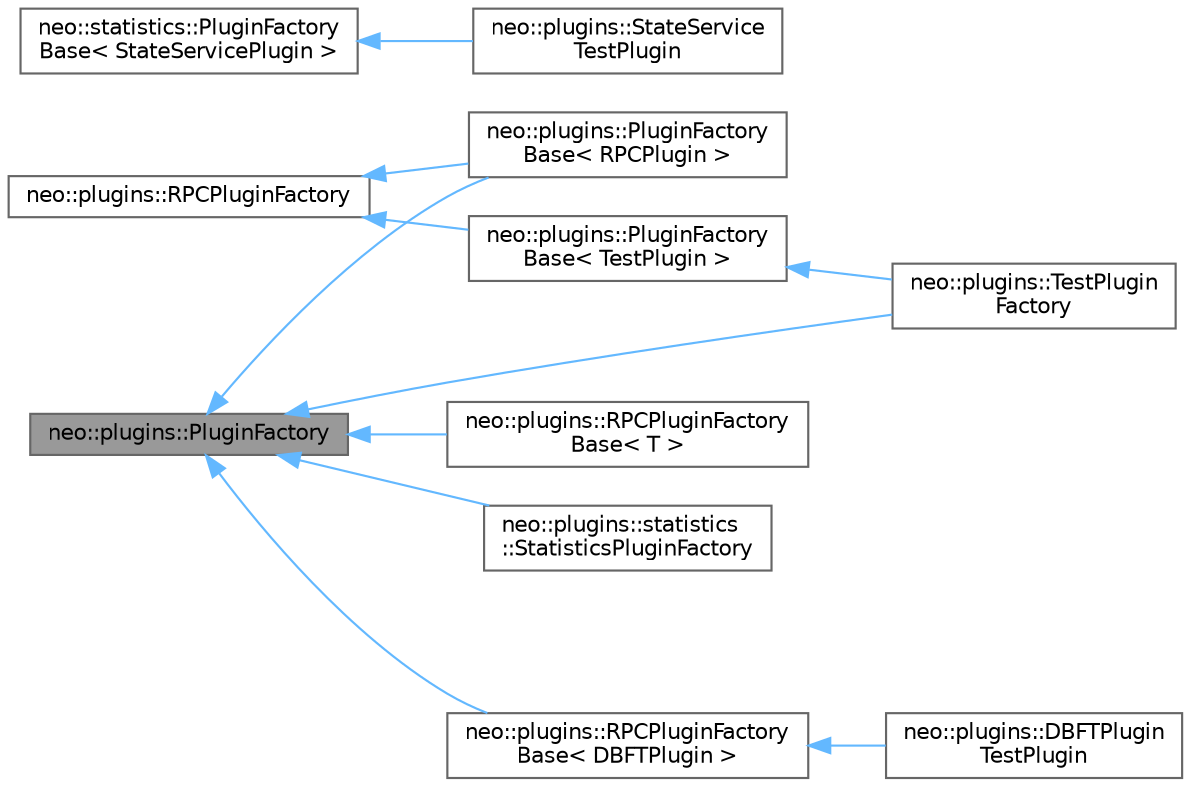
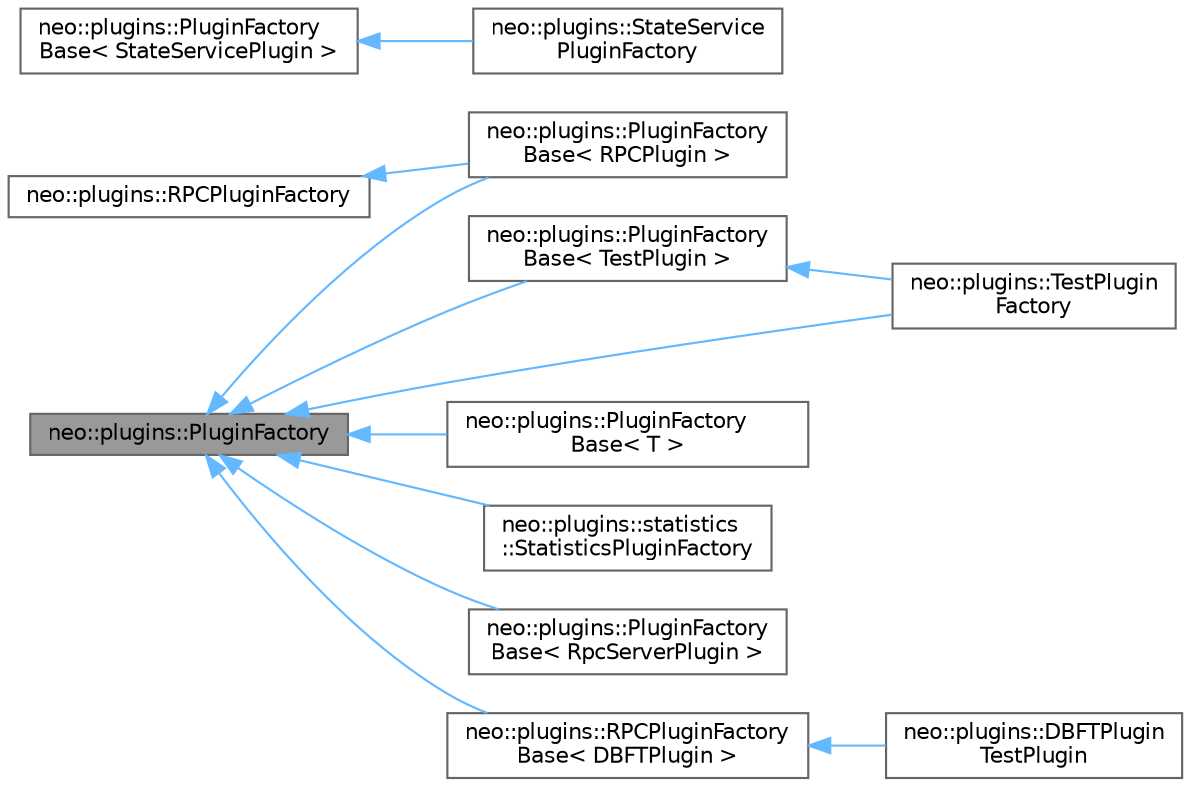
node "neo::statistics::PluginFactory Base< StateServicePlugin >": label "neo::statistics::PluginFactory Base< StateServicePlugin >" -> "neo::plugins::PluginFactory Base< StateServicePlugin >"
node "neo::plugins::StateService TestPlugin": label "neo::plugins::StateService TestPlugin" -> "neo::plugins::StateService PluginFactory"
edge "neo::plugins::PluginFactory Base< TestPlugin >" -> "neo::plugins::RPCPluginFactory": now "neo::plugins::PluginFactory Base< TestPlugin >" -> "neo::plugins::PluginFactory"
node "neo::plugins::RPCPluginFactory Base< T >": label "neo::plugins::RPCPluginFactory Base< T >" -> "neo::plugins::PluginFactory Base< T >"
node "neo::plugins::PluginFactory Base< RpcServerPlugin >": added
